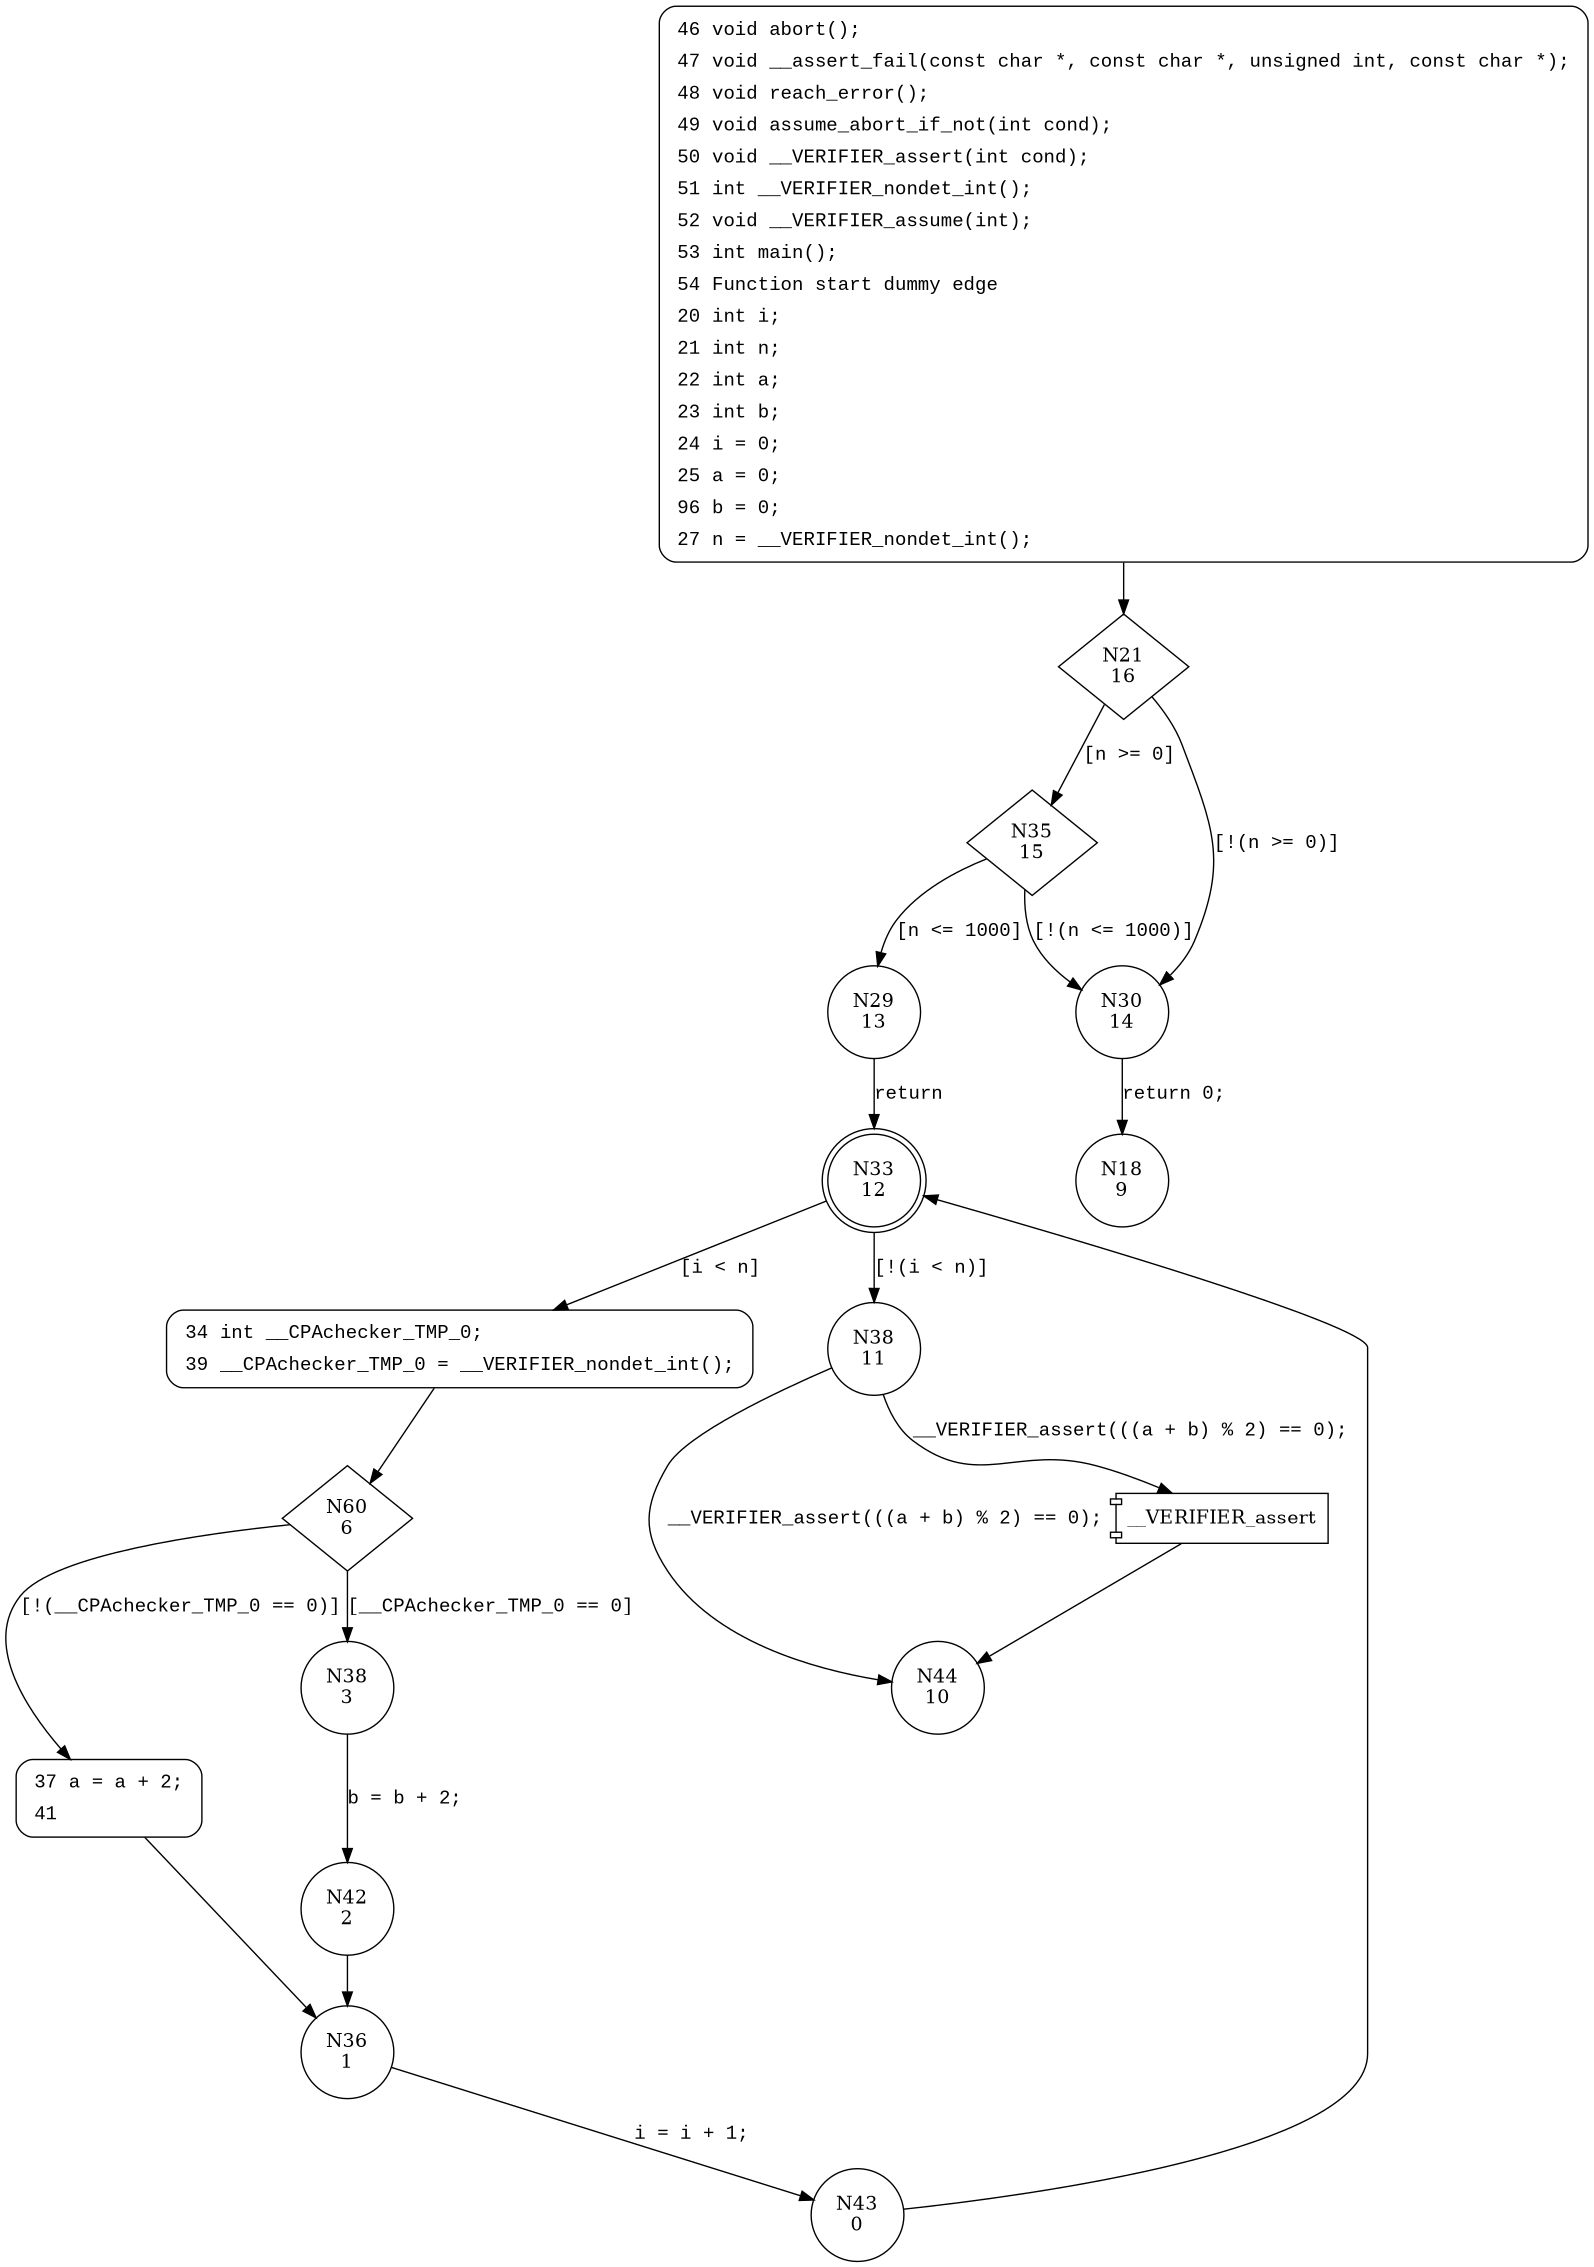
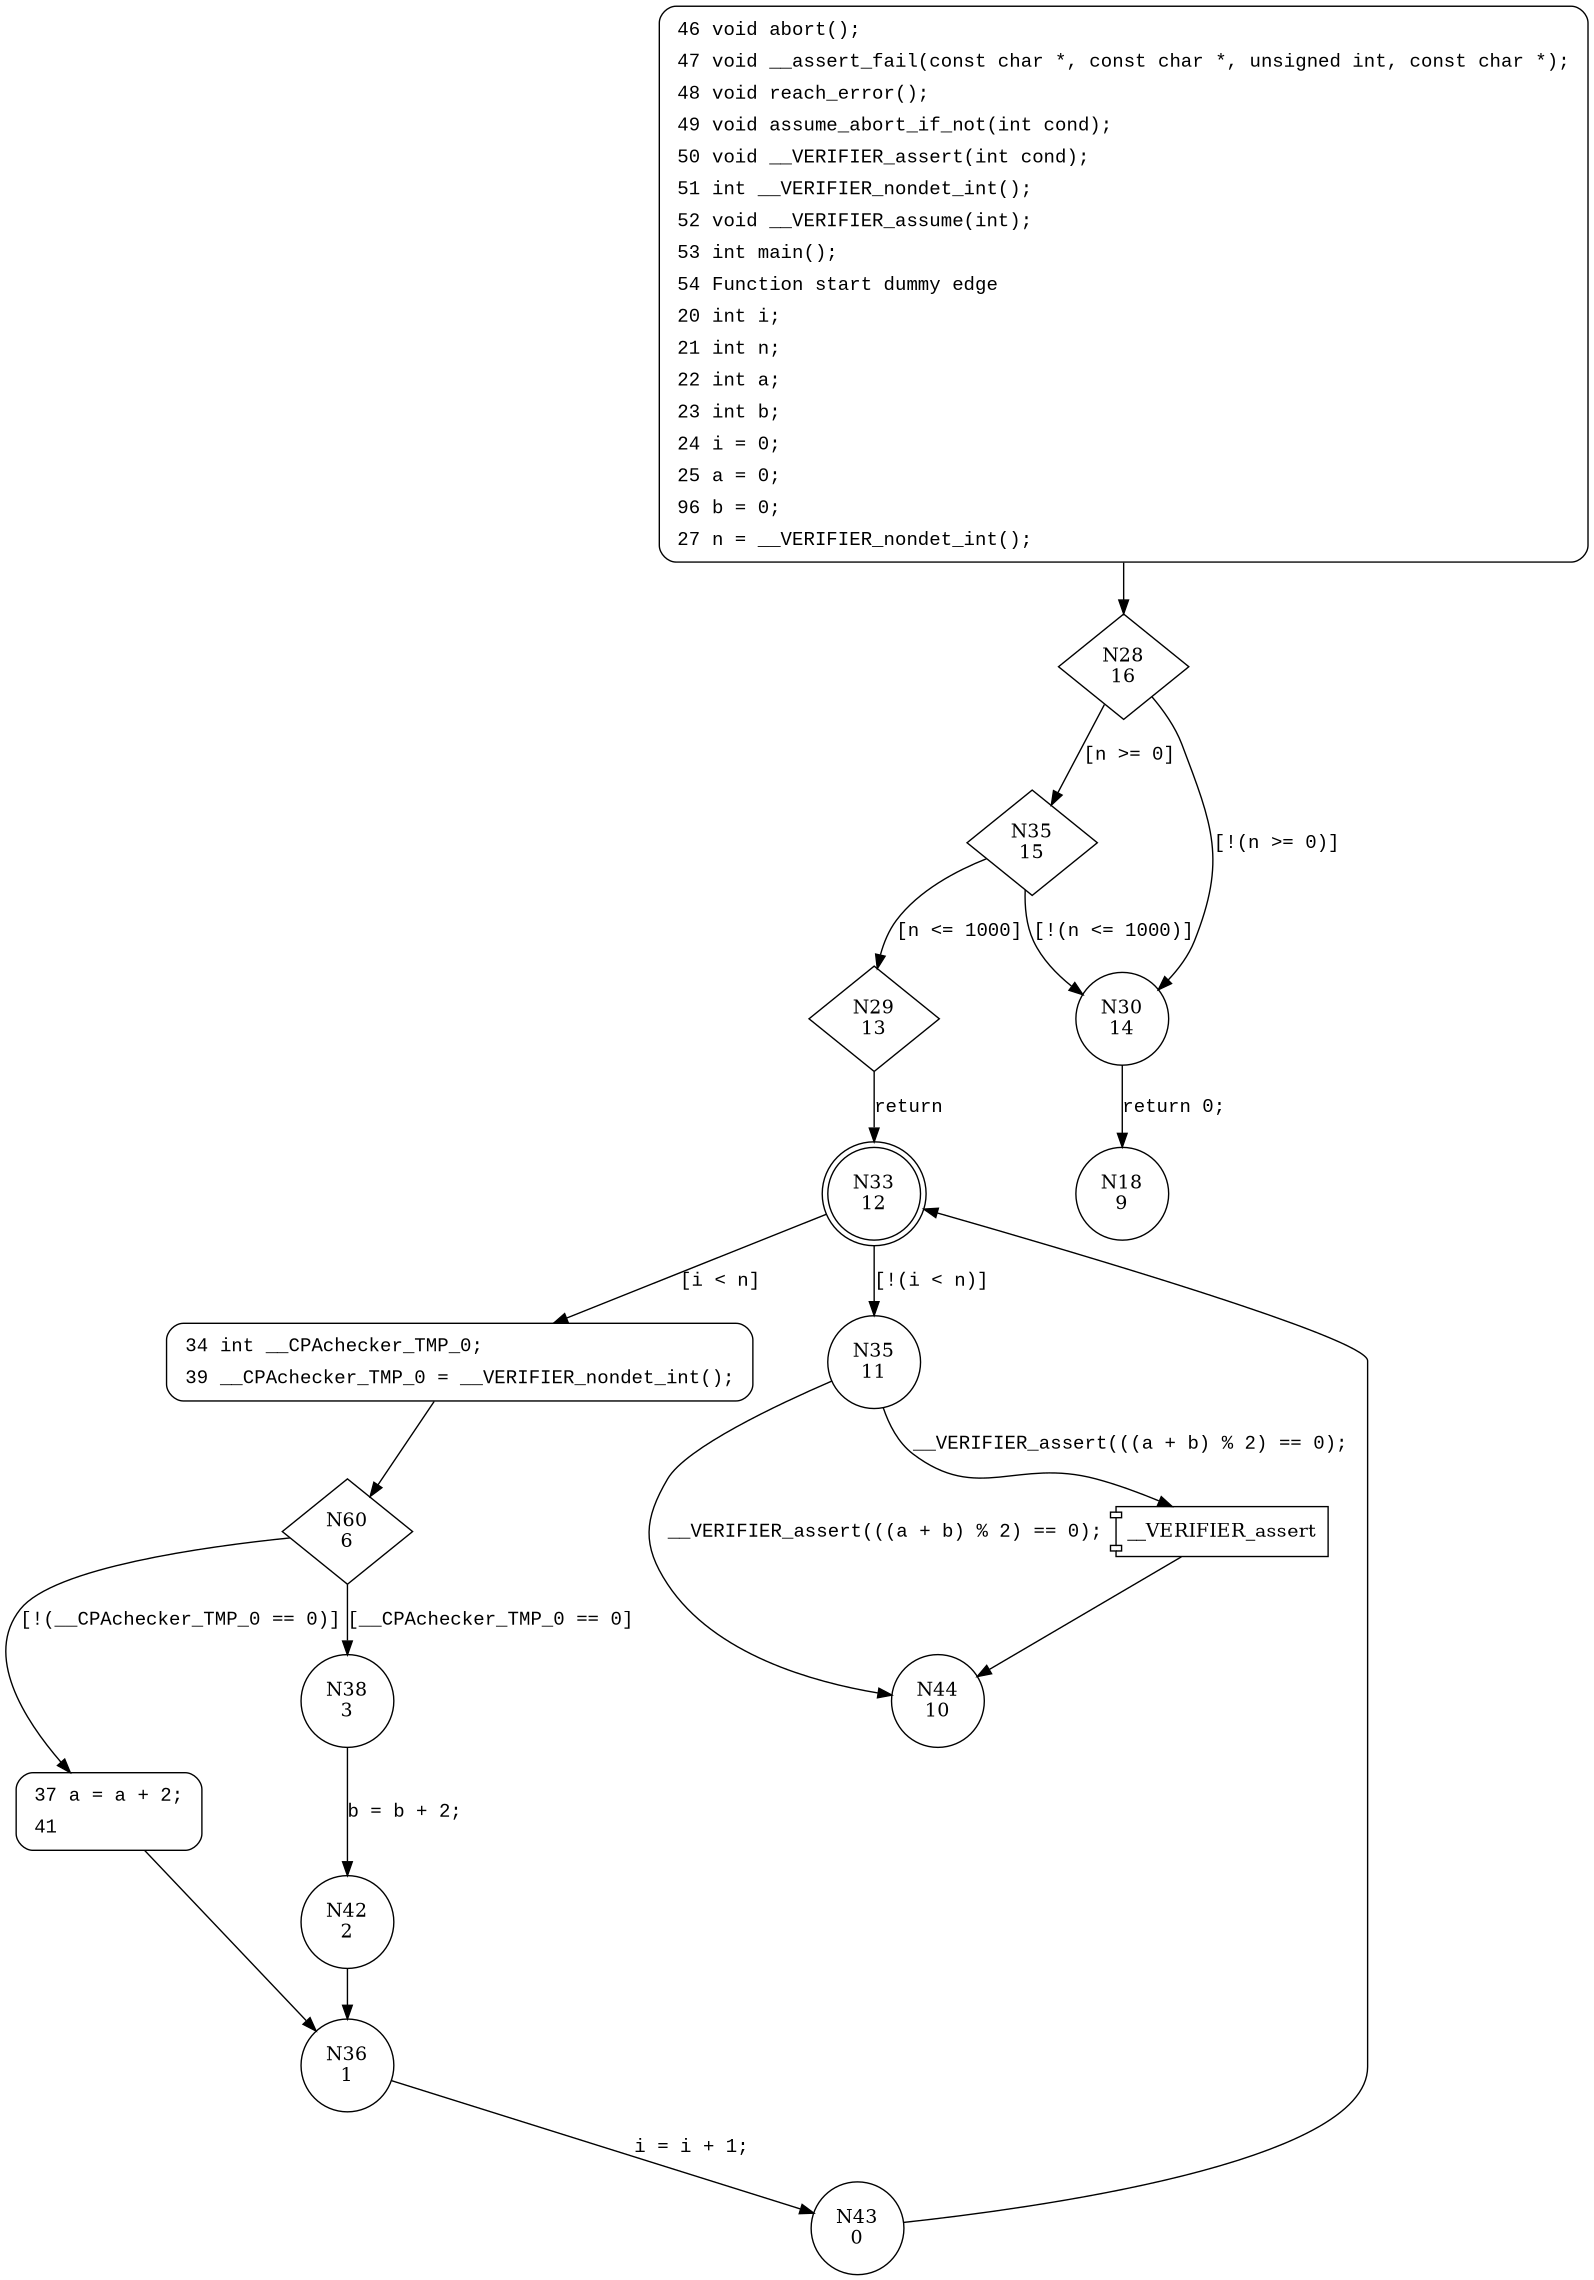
node "N21 16": label "N21 16" -> "N28 16"
node "N29 13": shape circle -> diamond
node "N38 11": label "N38 11" -> "N35 11"
